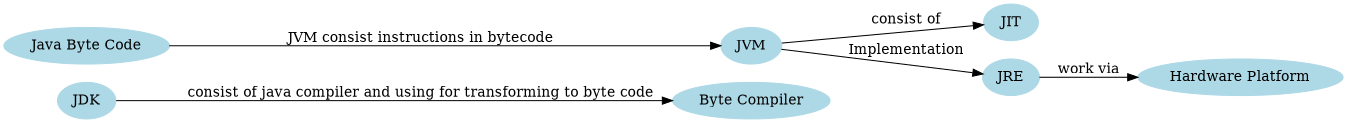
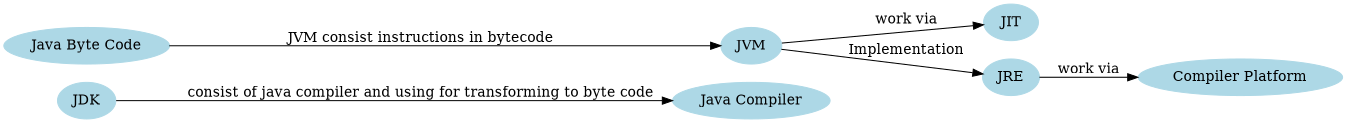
edge "JVM" -> "JIT": label "consist of" -> "work via"
node "Hardware Platform": label "Hardware Platform" -> "Compiler Platform"
node "Byte Compiler": label "Byte Compiler" -> "Java Compiler"
